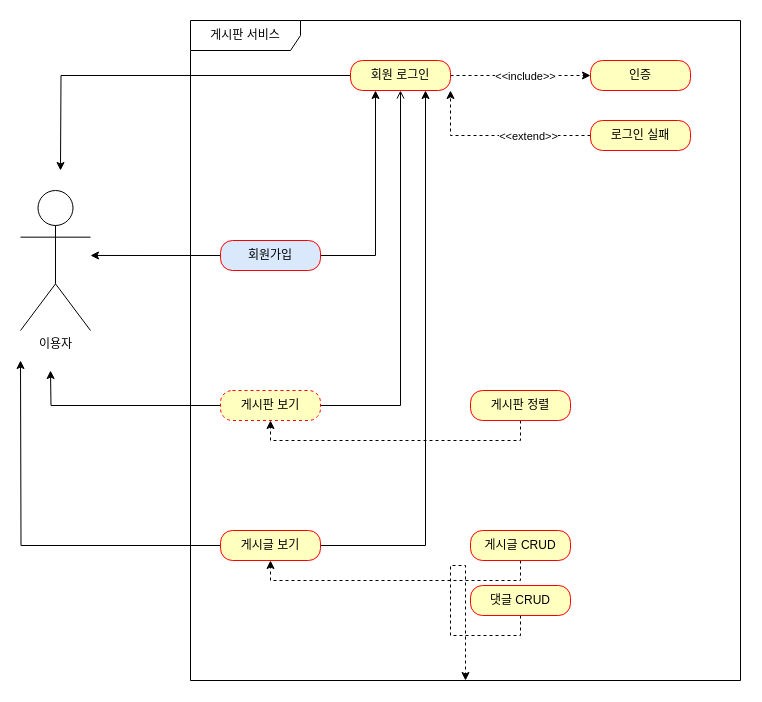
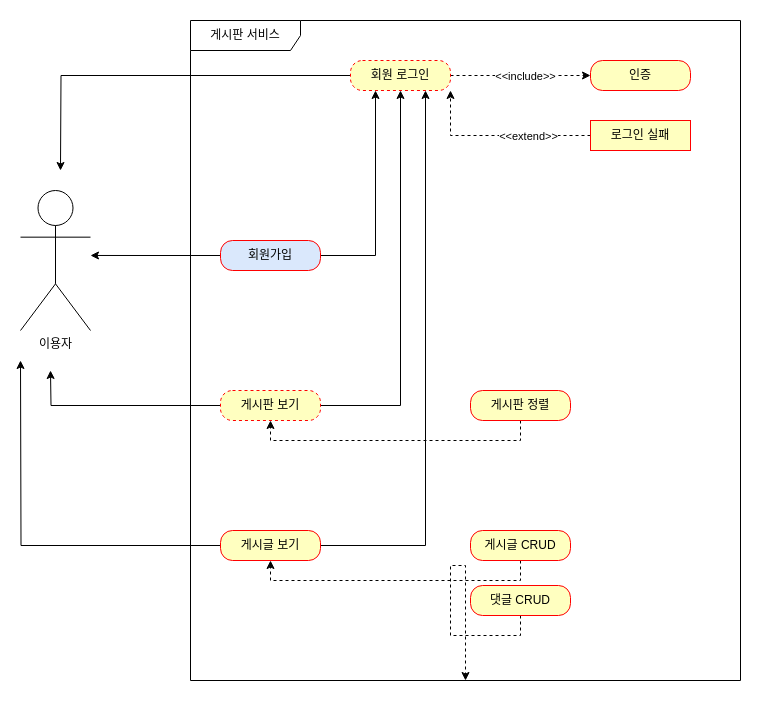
node "회원 로그인": style solid -> dashed
edge "게시판 보기" -> "회원 로그인": arrowhead open -> classic
node "로그인 실패": shape rounded rectangle -> rectangle
